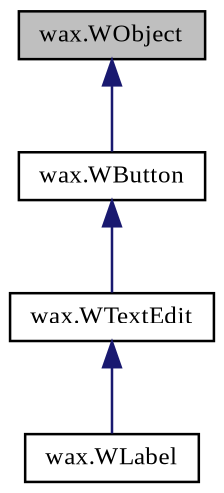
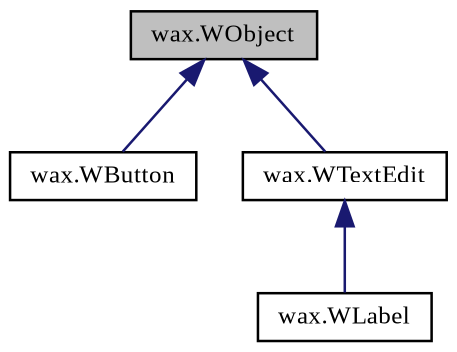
edge "wax.WTextEdit" -> "wax.WButton": now "wax.WTextEdit" -> "wax.WObject"
